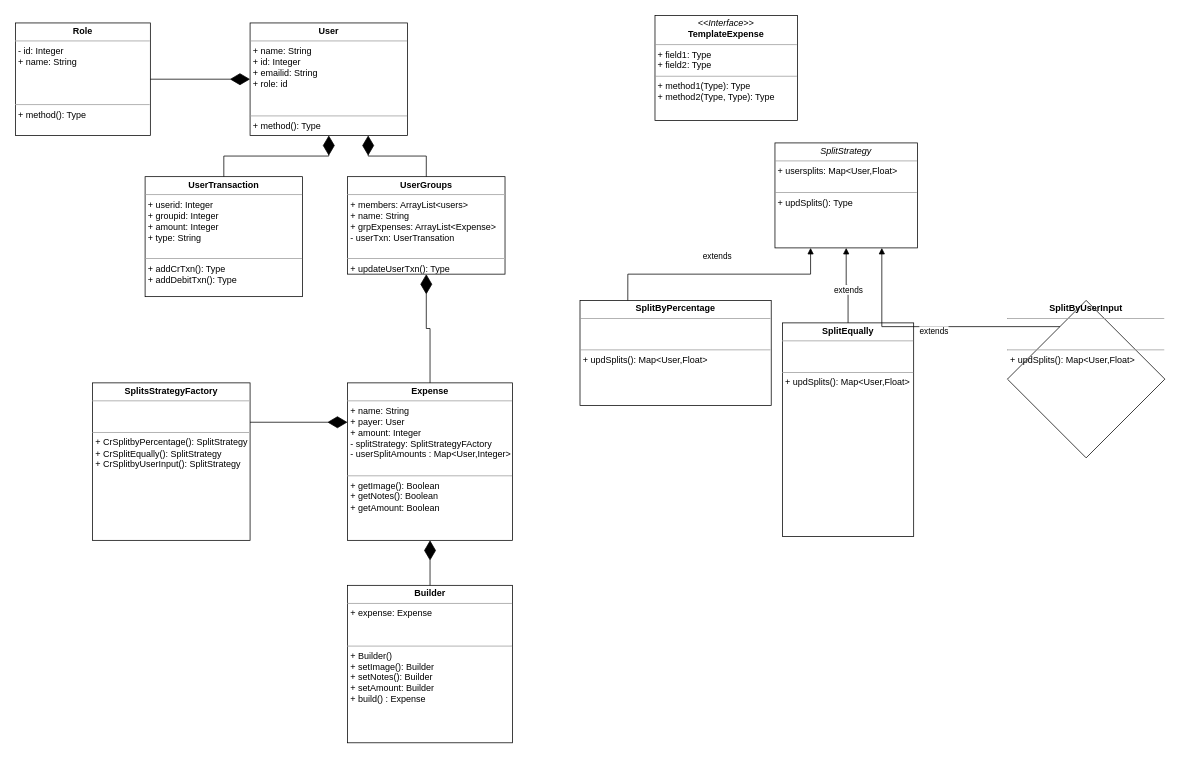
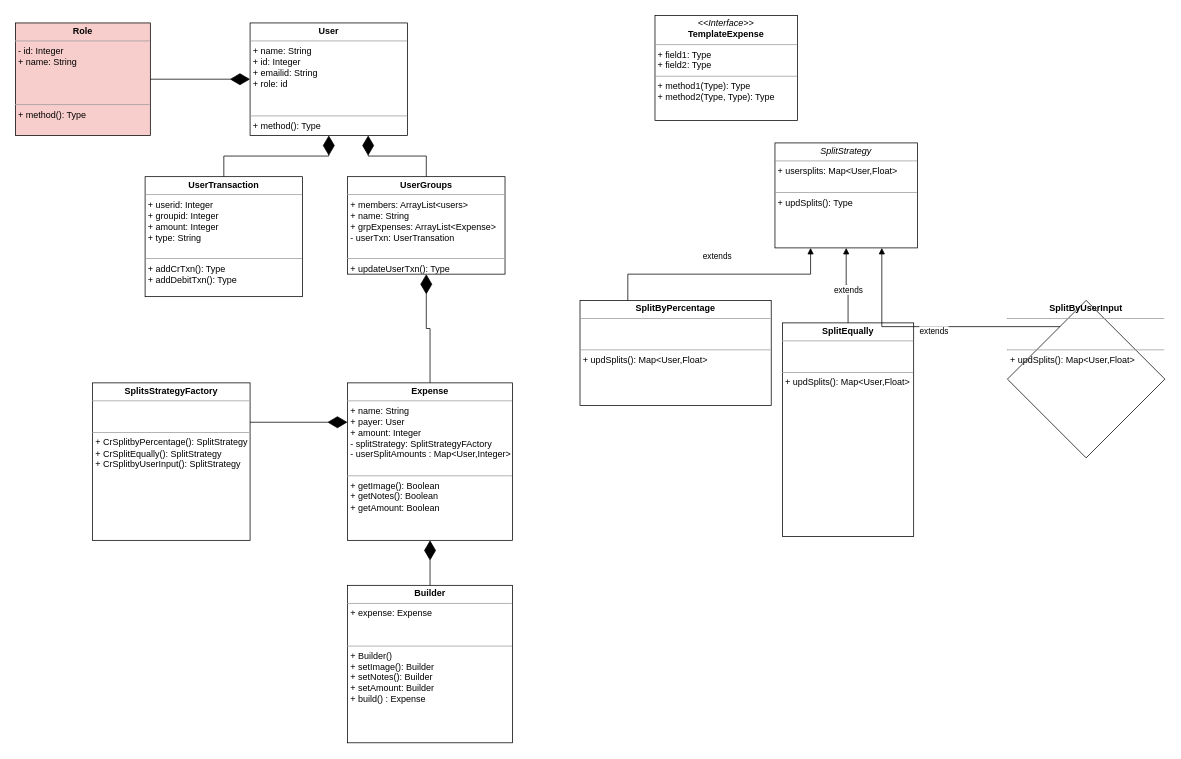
node "Role - id: Integer + name: String + method(): Type": fillcolor #ffffff -> #f8cecc
